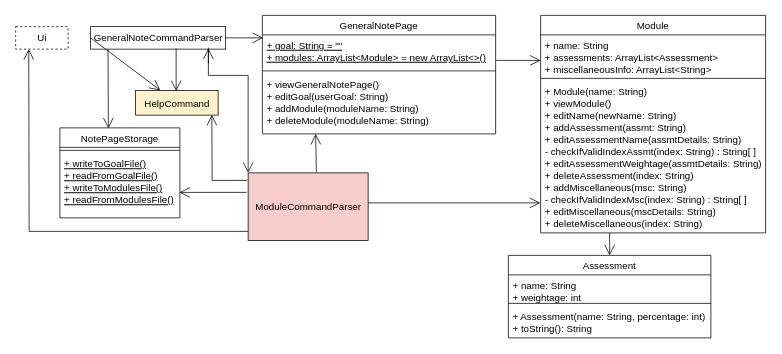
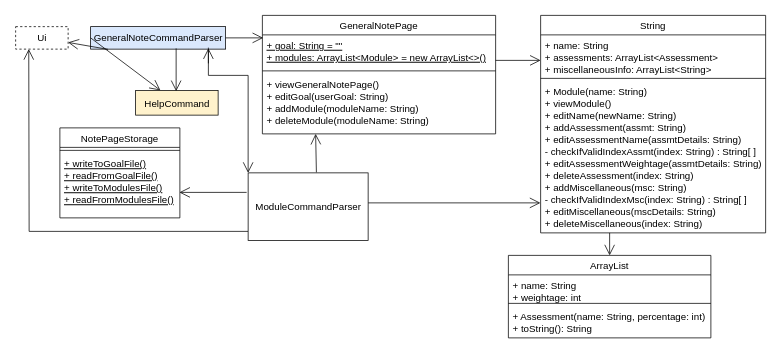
node "Module": label "Module" -> "String"
node "GeneralNoteCommandParser": fillcolor #ffffff -> #dae8fc
edge "GeneralNoteCommandParser" -> "NotePageStorage": now "GeneralNoteCommandParser" -> "Ui"
edge "ModuleCommandParser" -> "HelpCommand": removed
node "ModuleCommandParser": fillcolor #f8cecc -> #ffffff
node "Assessment": label "Assessment" -> "ArrayList"
